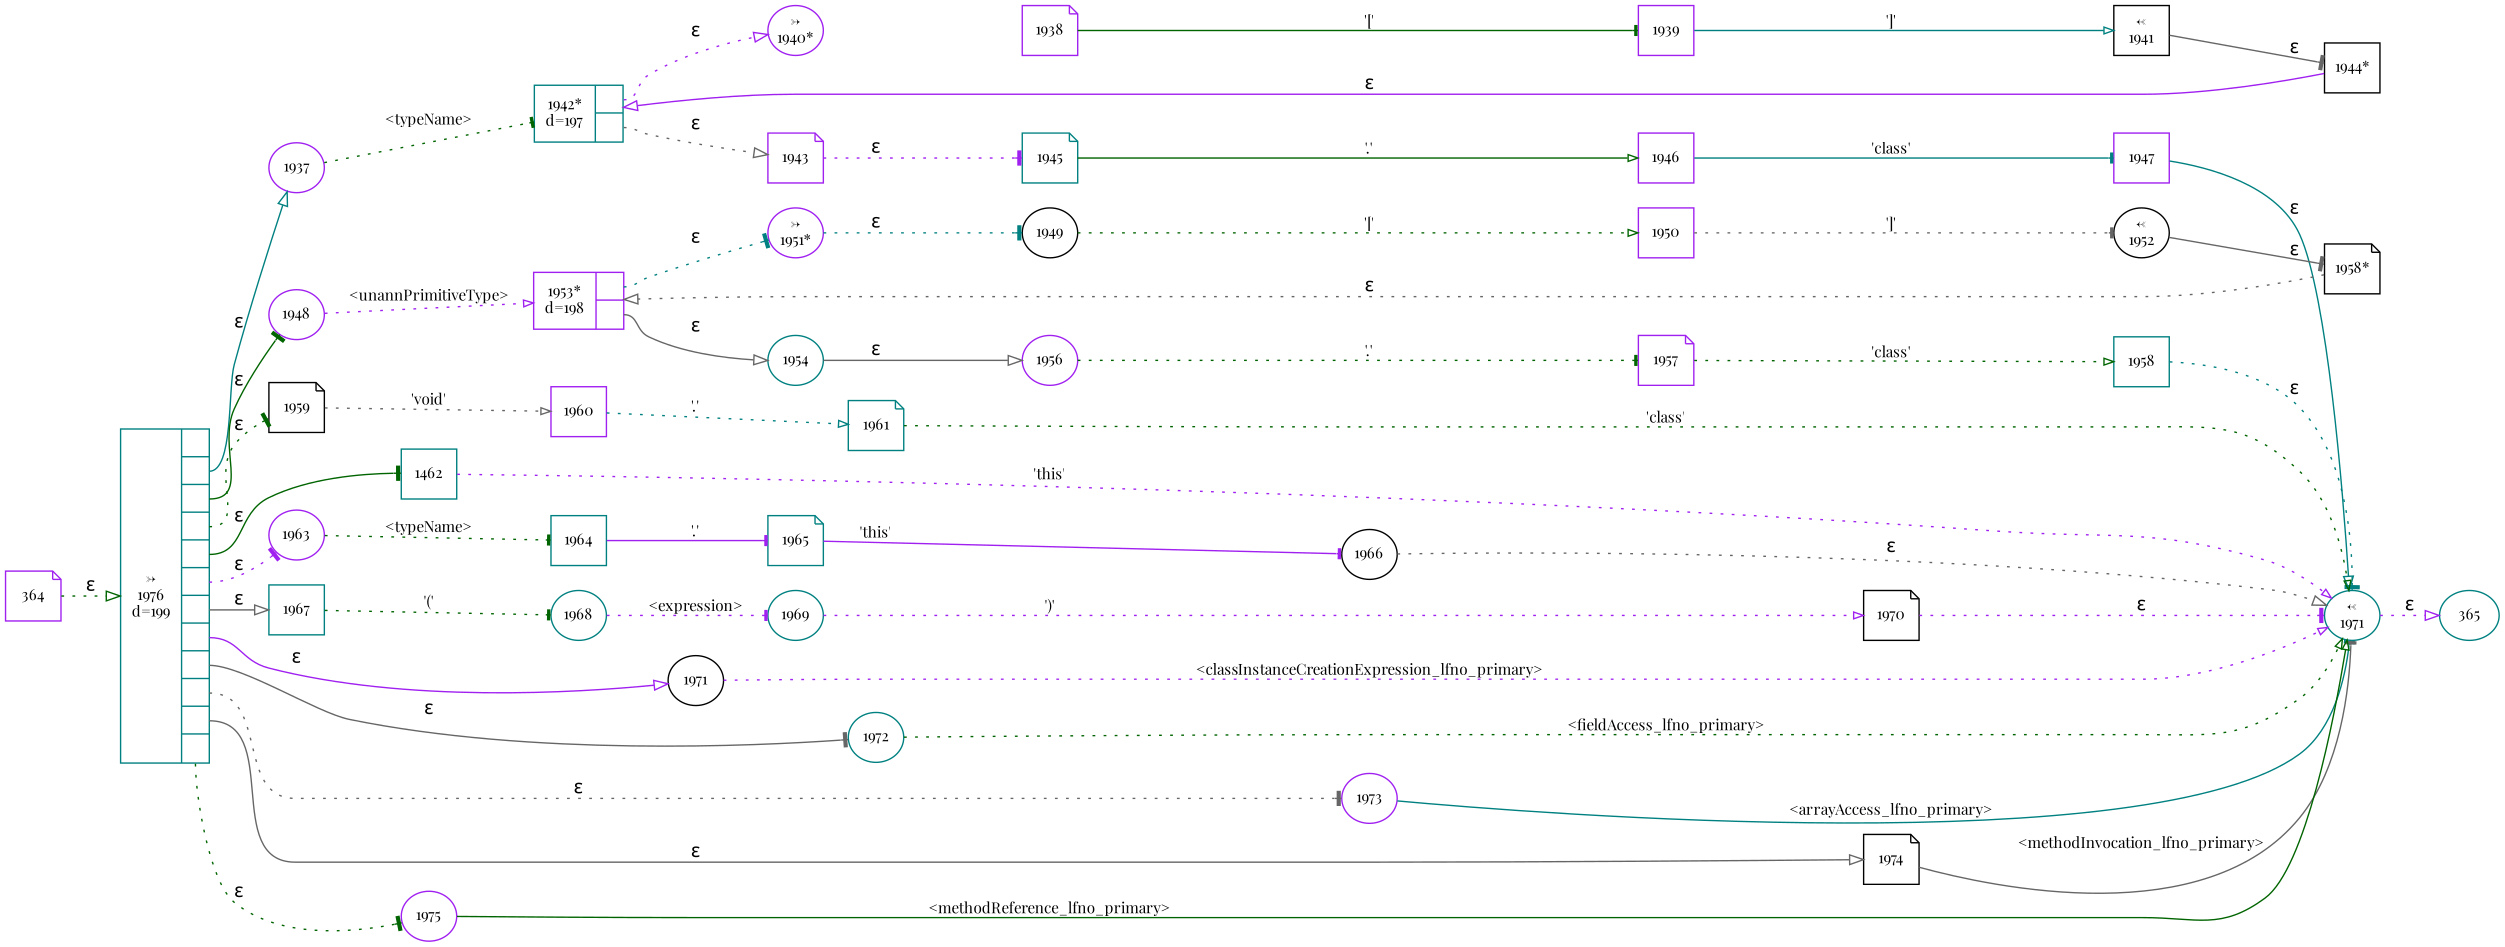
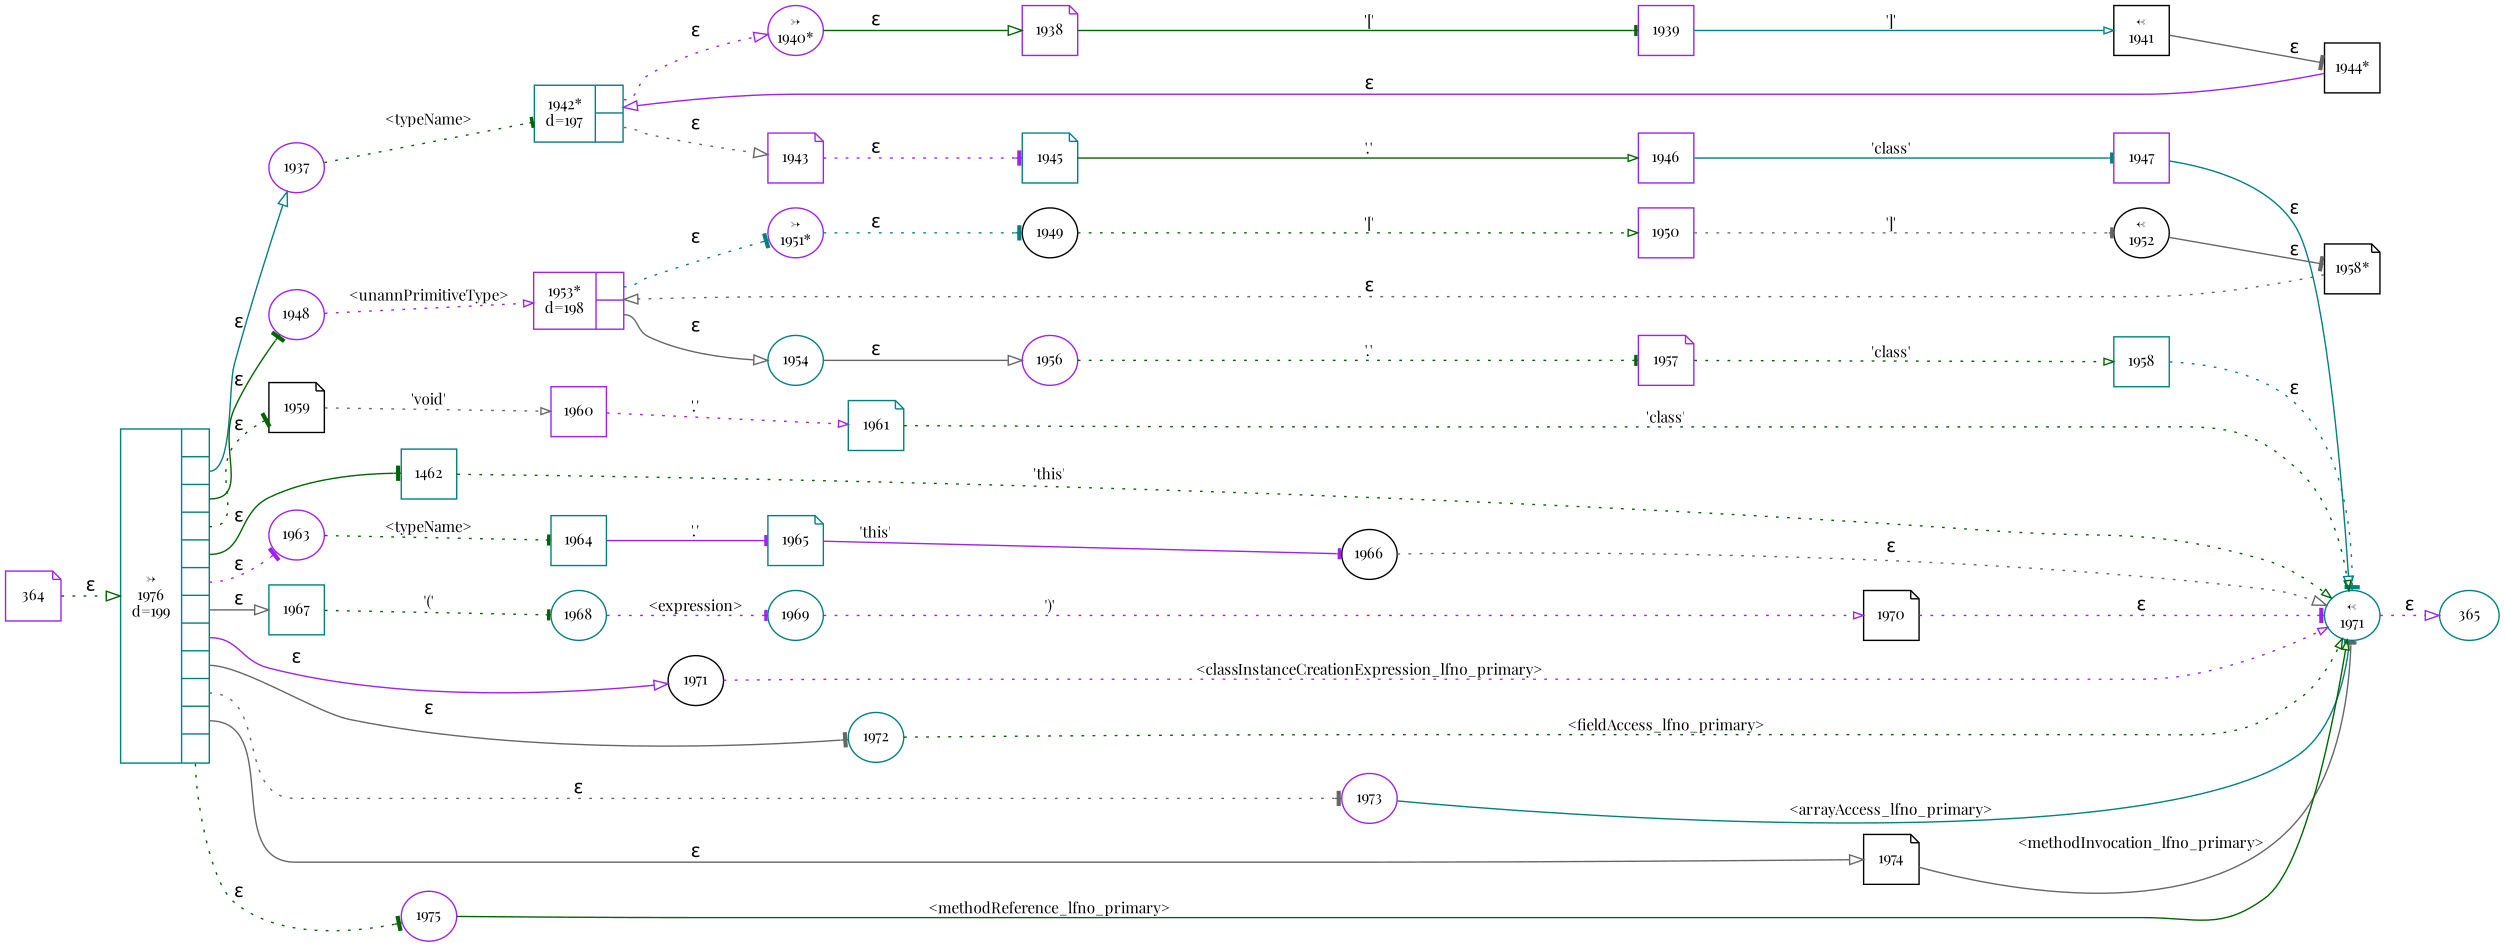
edge "→ 1940*" -> "1938": added, label "ε"
edge "1960" -> "1961": color teal -> purple
edge "1462" -> "← 1971": color purple -> darkgreen
